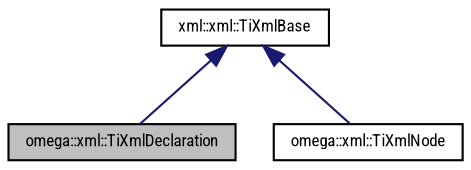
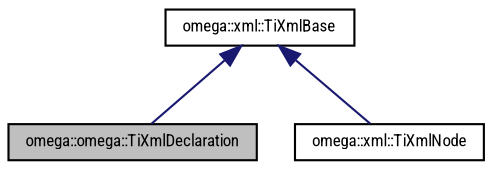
node "xml::xml::TiXmlBase": label "xml::xml::TiXmlBase" -> "omega::xml::TiXmlBase"
node "omega::xml::TiXmlDeclaration": label "omega::xml::TiXmlDeclaration" -> "omega::omega::TiXmlDeclaration"
